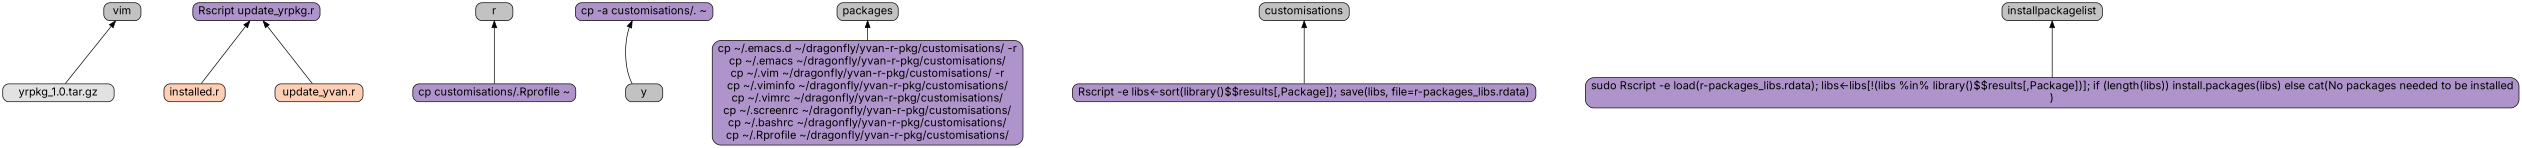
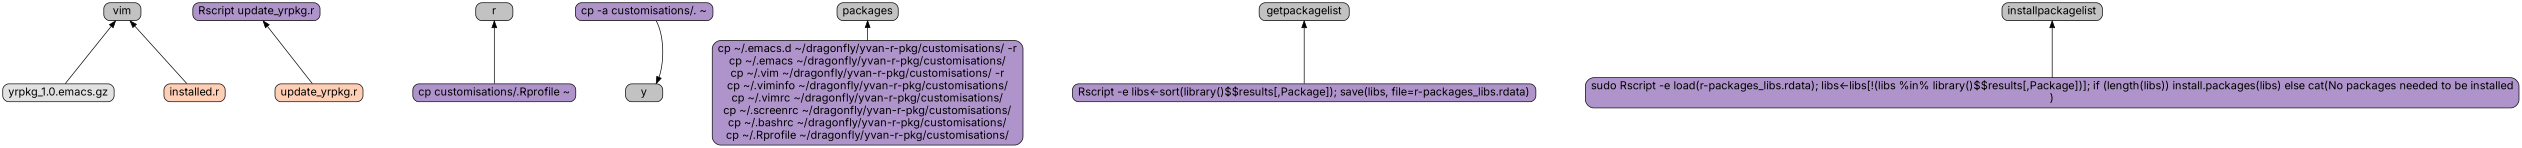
node "customisations": label "customisations" -> "getpackagelist"
edge "installed.r" -> "Rscript update_yrpkg.r": now "installed.r" -> "vim"
edge "y" -> "cp -a customisations/. ~": reversed
node "yrpkg_1.0.tar.gz": label "yrpkg_1.0.tar.gz" -> "yrpkg_1.0.emacs.gz"
node "update_yvan.r": label "update_yvan.r" -> "update_yrpkg.r"
